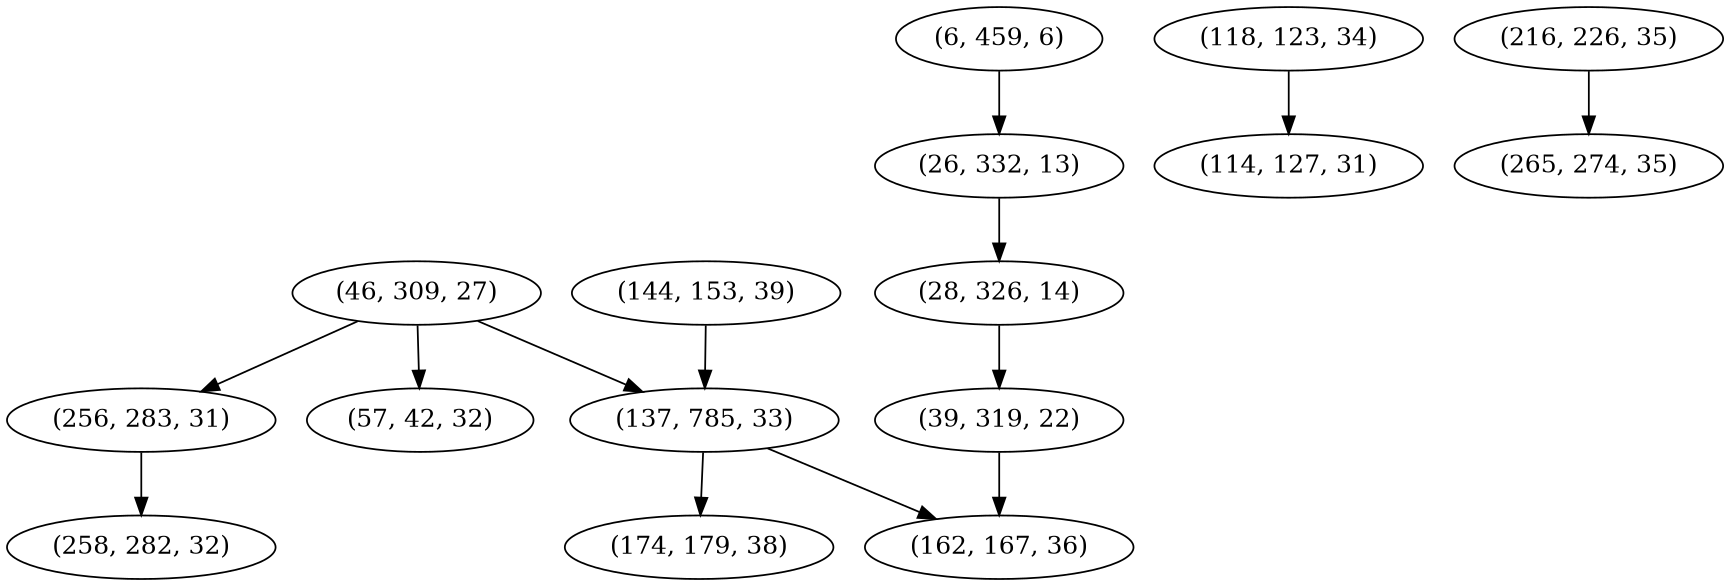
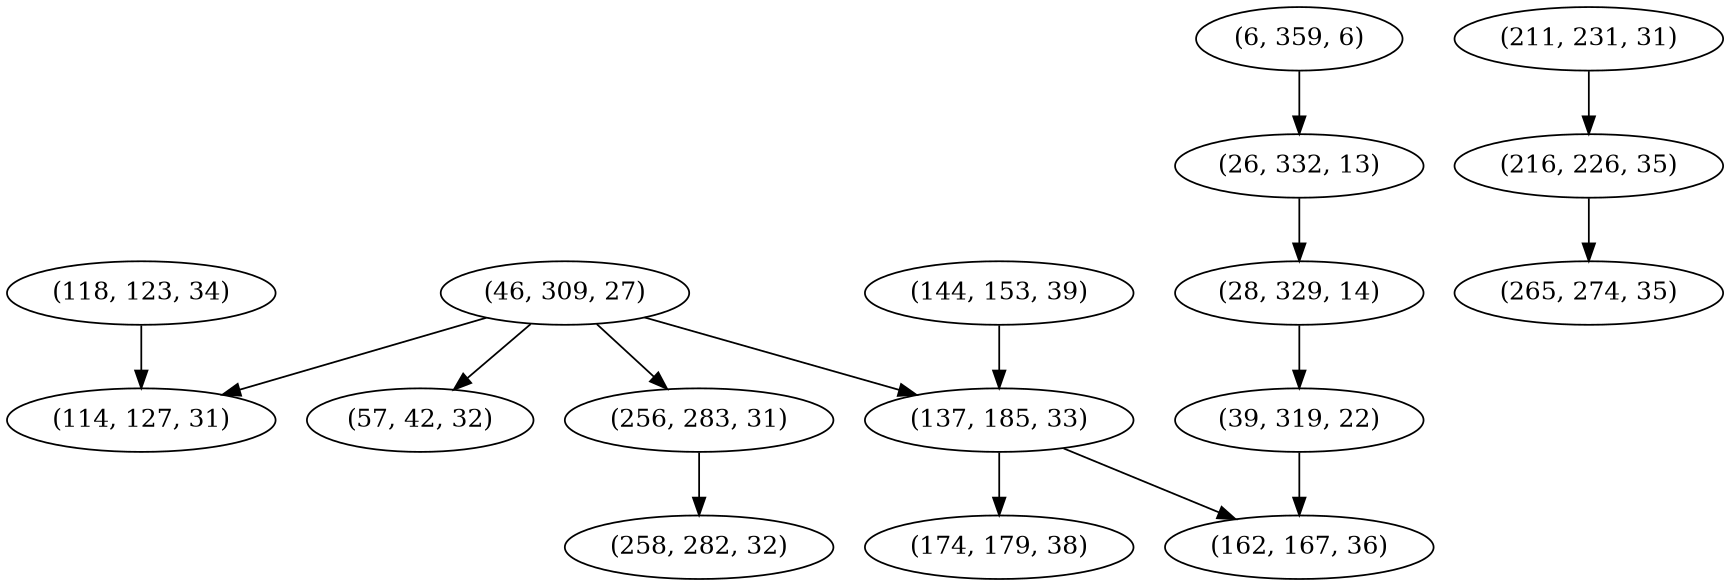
node "(6, 459, 6)": label "(6, 459, 6)" -> "(6, 359, 6)"
node "(211, 231, 31)": added
node "(28, 326, 14)": label "(28, 326, 14)" -> "(28, 329, 14)"
edge "(46, 309, 27)" -> "(114, 127, 31)": added
node "(137, 785, 33)": label "(137, 785, 33)" -> "(137, 185, 33)"
